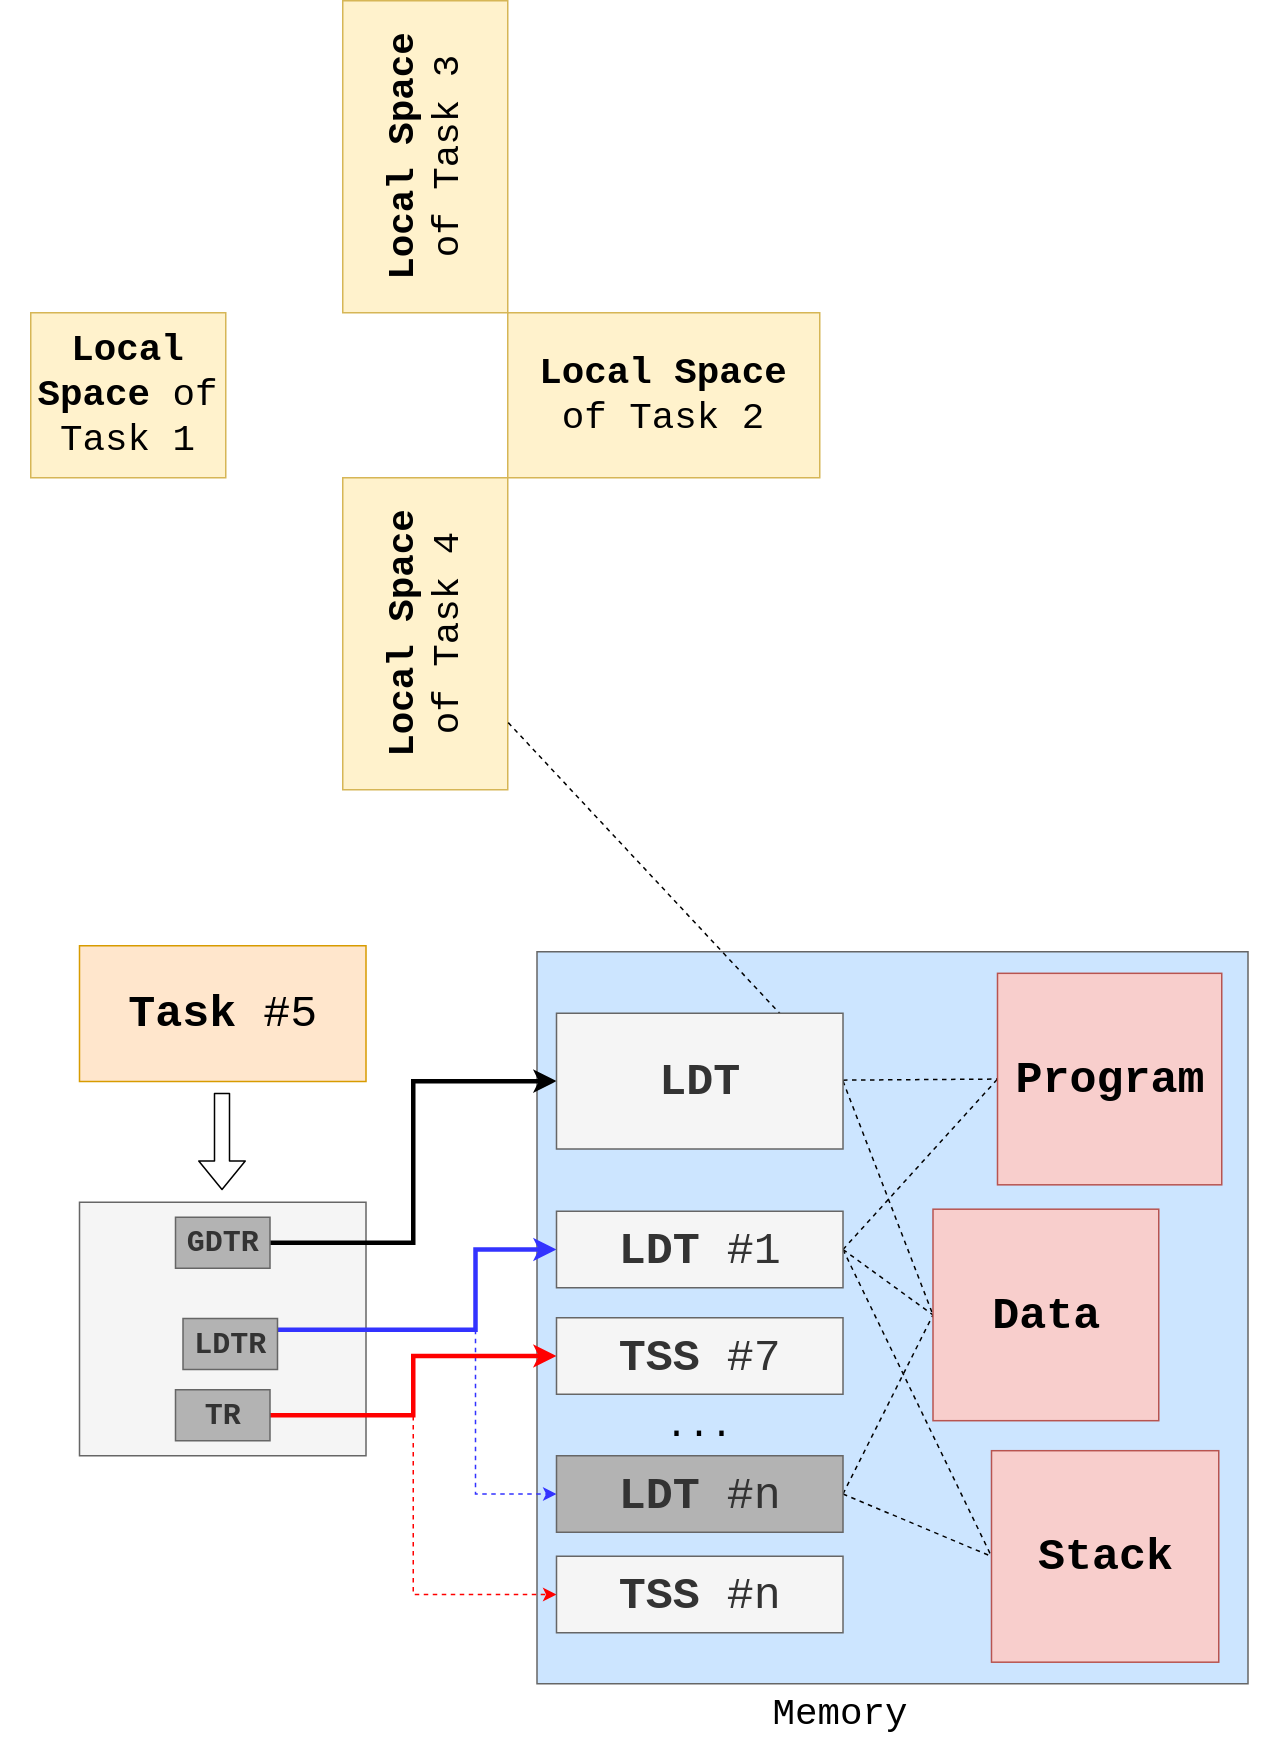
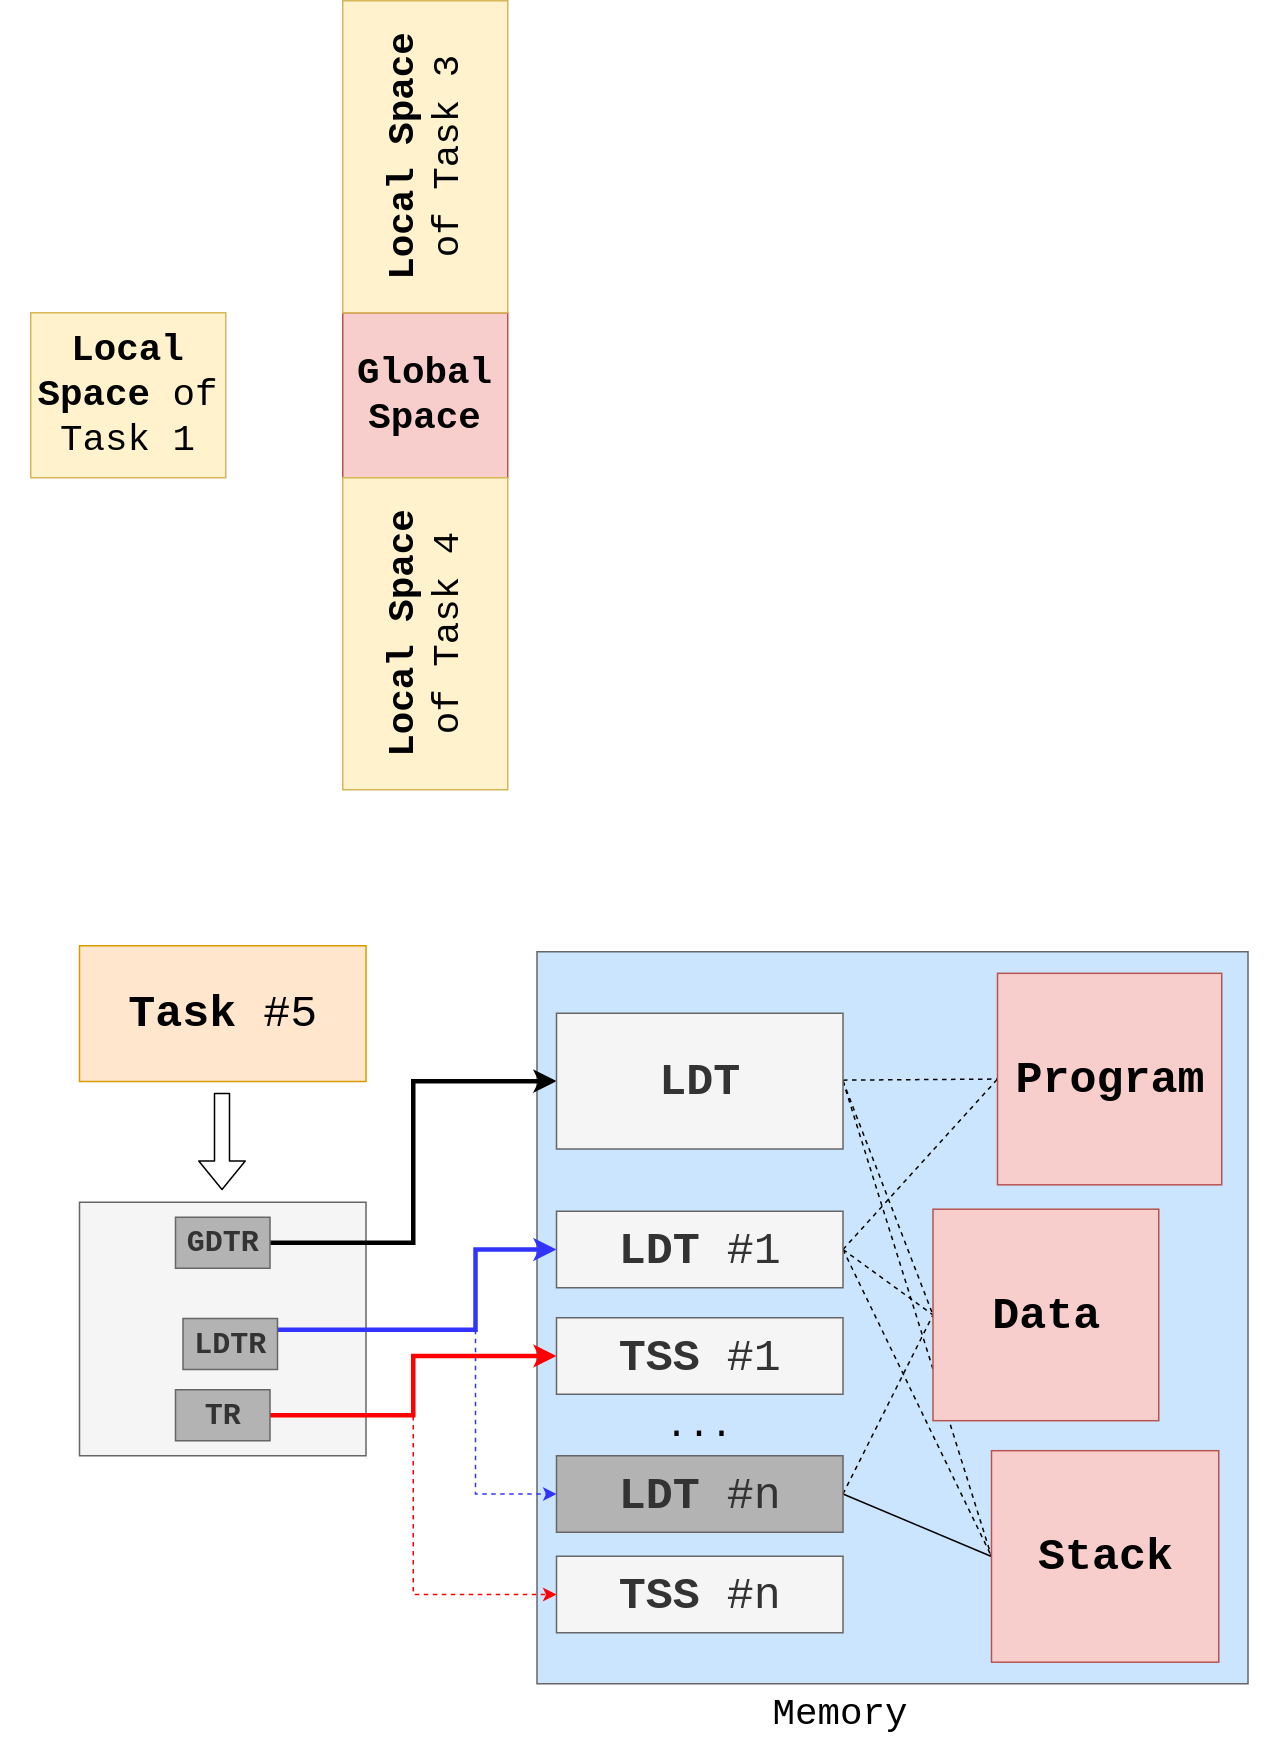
node "Global Space": added
node "Local Space of Task 2": removed
edge "Local Space of Task 4" -- "LDT": now "Stack" -- "LDT"
node "TSS #7": label "TSS #7" -> "TSS #1"
edge "LDT #n" -- "Stack": style dashed -> solid
